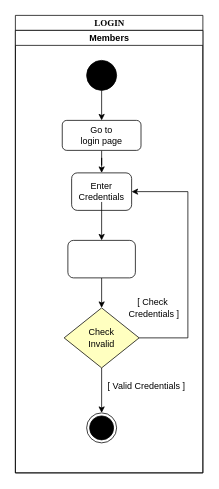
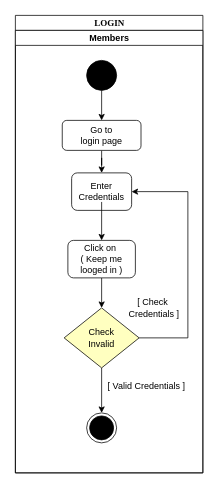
node "Click on ( Keep me looged in )": added
